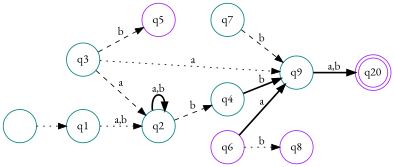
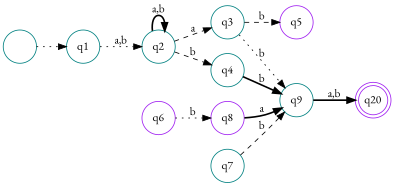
edge "q3" -> "q9": label "a" -> "b"
edge "q3" -> "q2": reversed
edge "q6" -> "q9": now "q8" -> "q9"
